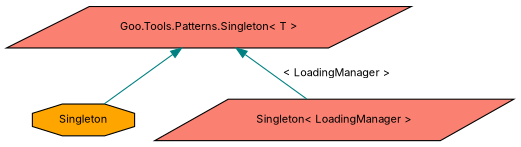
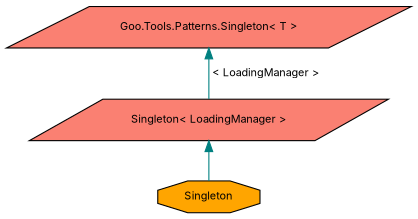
edge "Singleton" -> "Goo.Tools.Patterns.Singleton< T >": now "Singleton" -> "Singleton< LoadingManager >"
